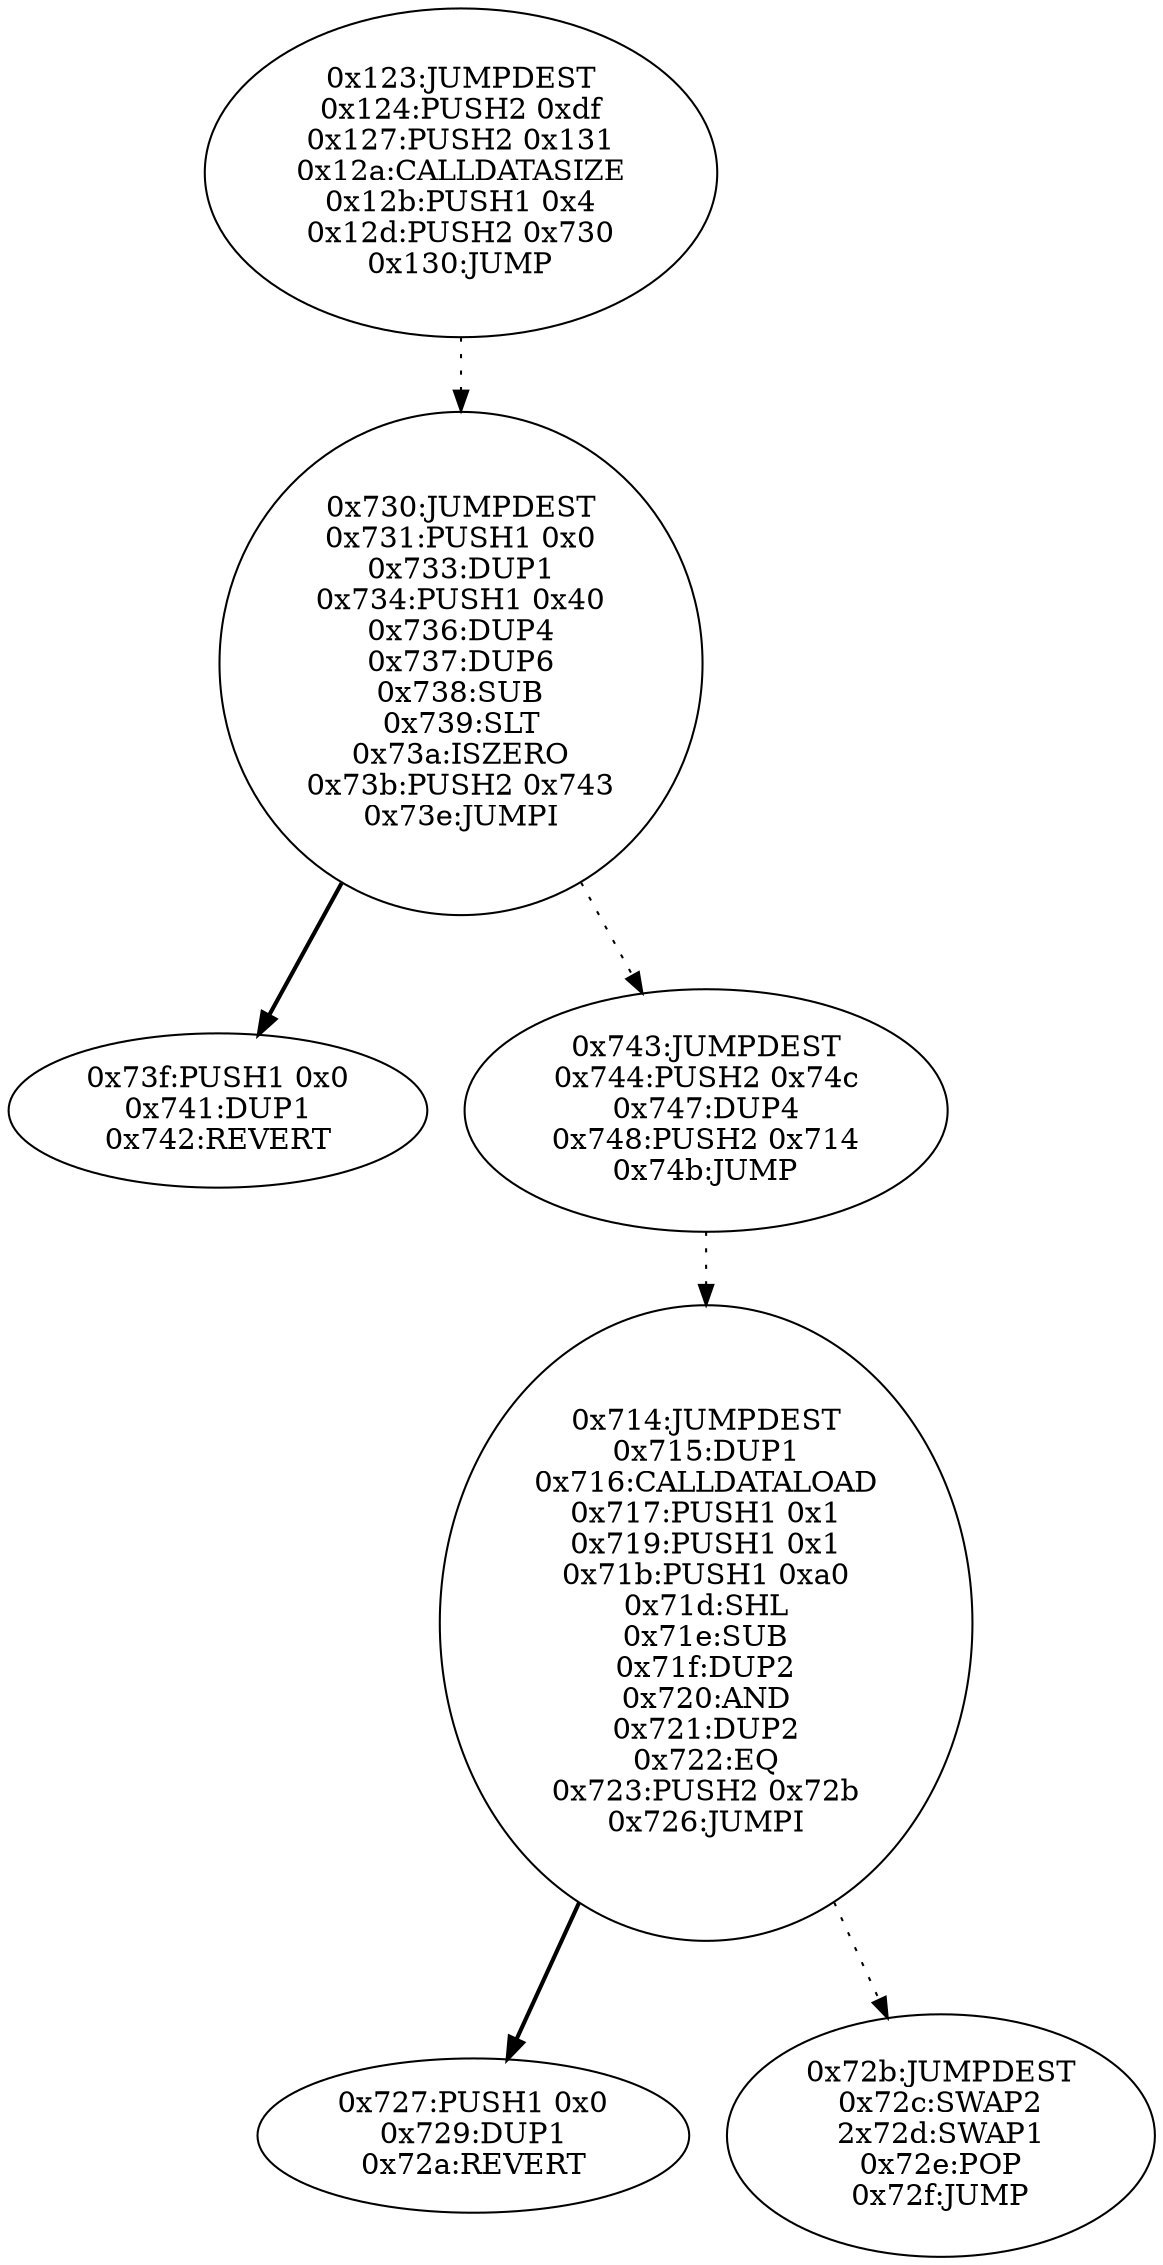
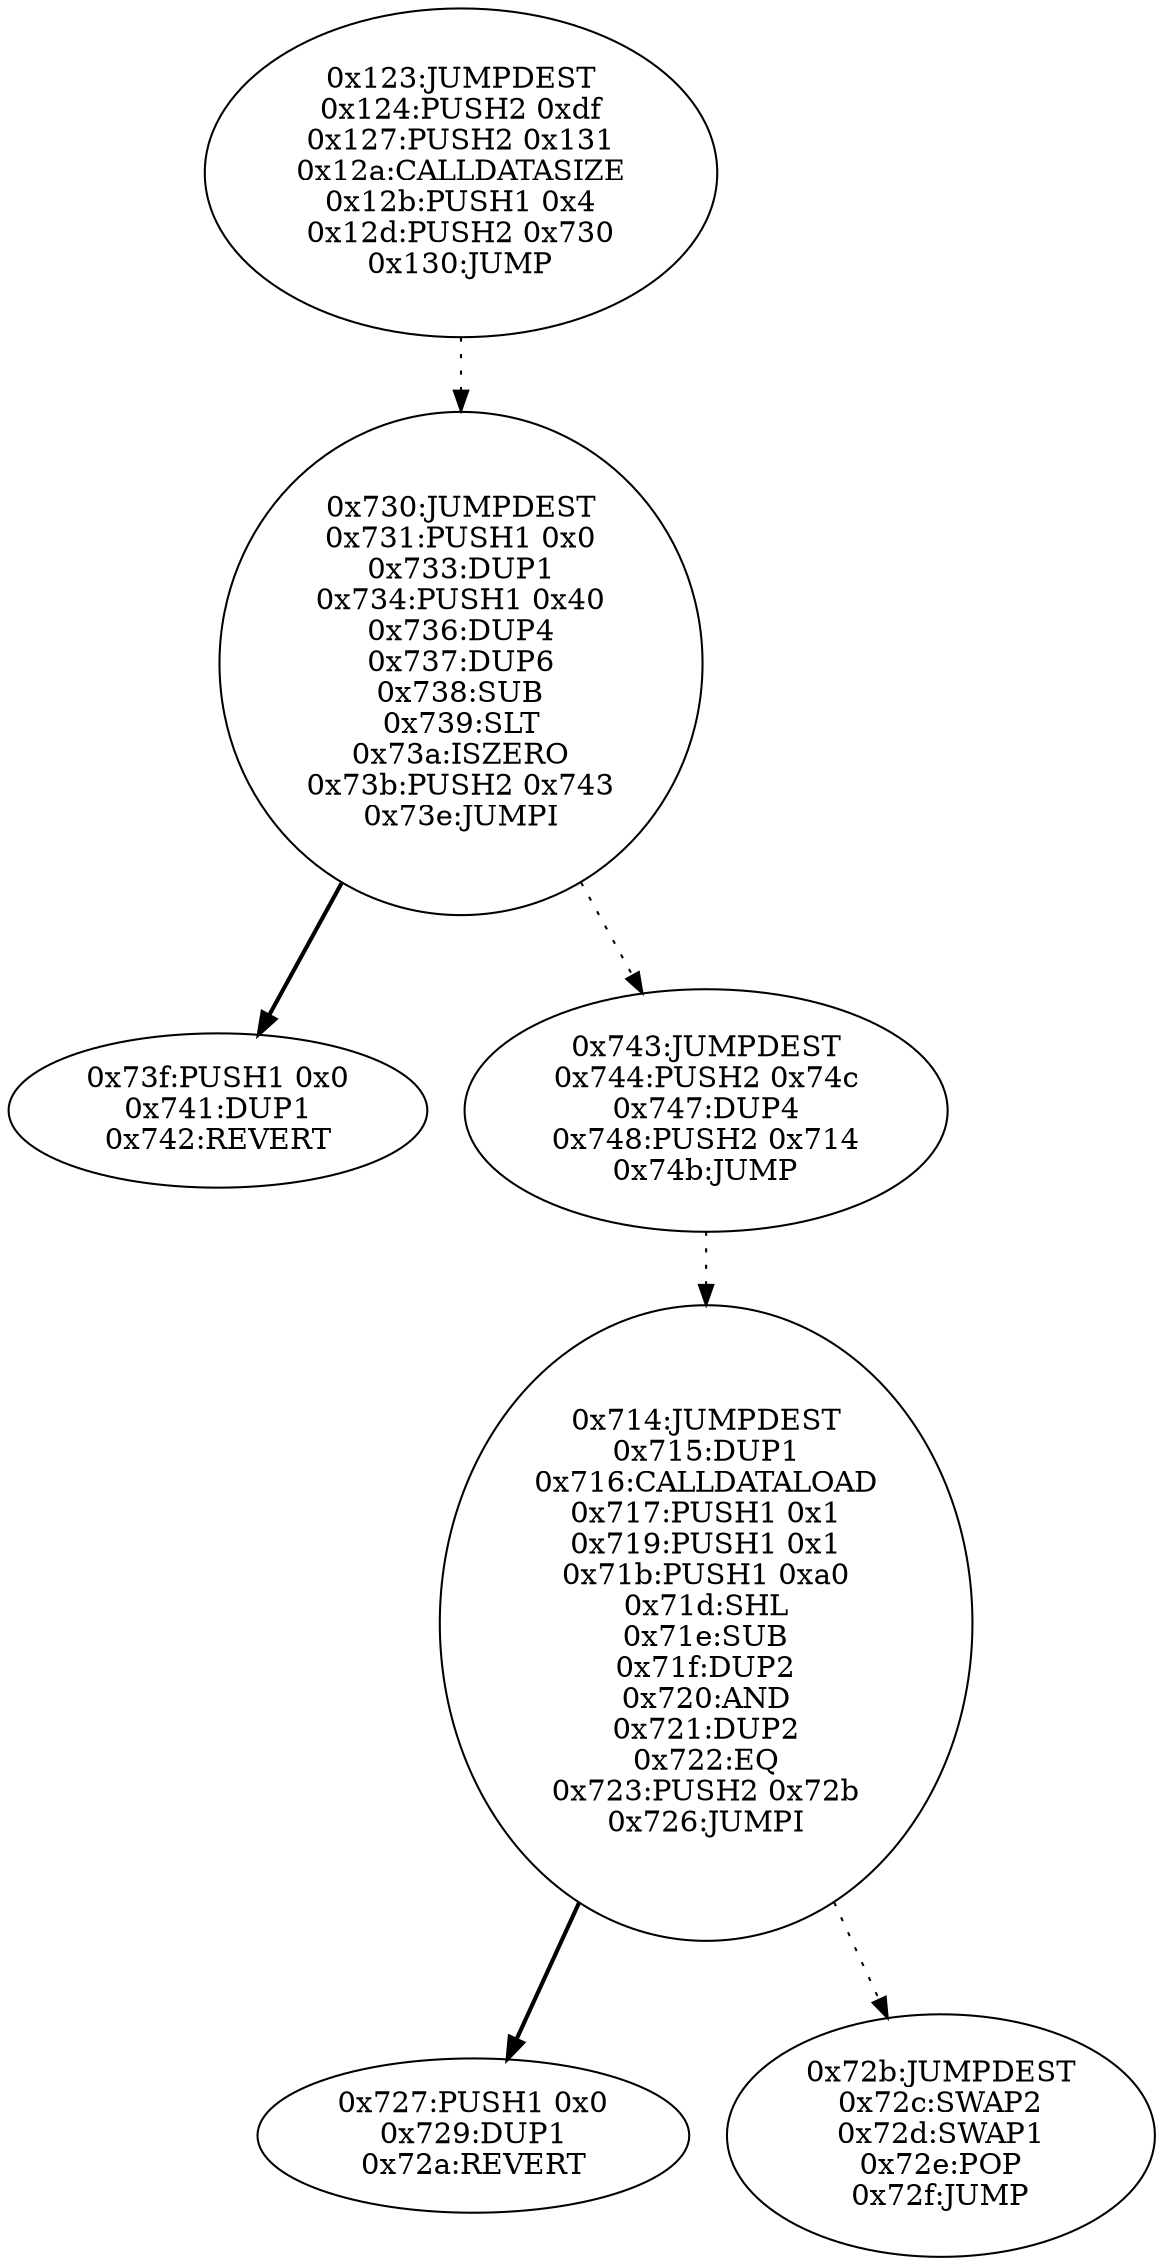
node "0x72b:JUMPDEST 0x72c:SWAP2 2x72d:SWAP1 0x72e:POP 0x72f:JUMP": label "0x72b:JUMPDEST 0x72c:SWAP2 2x72d:SWAP1 0x72e:POP 0x72f:JUMP" -> "0x72b:JUMPDEST 0x72c:SWAP2 0x72d:SWAP1 0x72e:POP 0x72f:JUMP"
